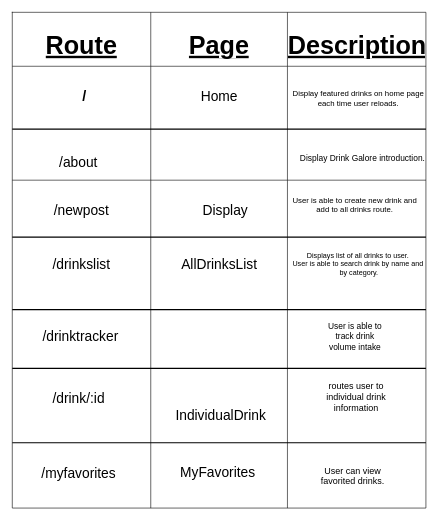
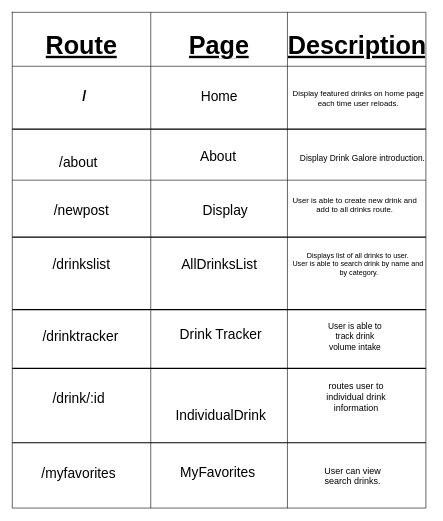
node "About": added
node "Drink Tracker": added
node "User can view favorited drinks.": label "User can view favorited drinks." -> "User can view search drinks."
